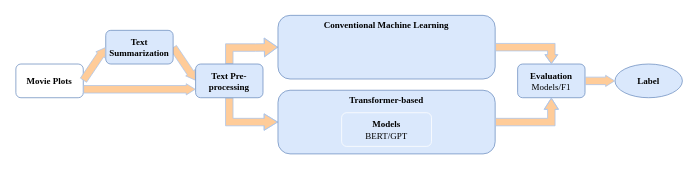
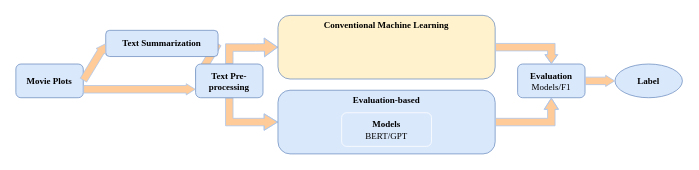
node "Text Summarization": size 68x34 -> 113x26
node "Conventional Machine Learning": fillcolor #dae8fc -> #fff2cc
node "Movie Plots": fillcolor #ffffff -> #dae8fc
node "Transformer-based": label "Transformer-based" -> "Evaluation-based"
